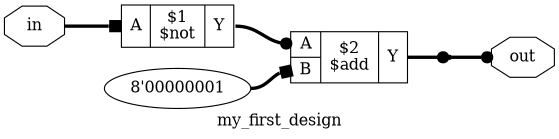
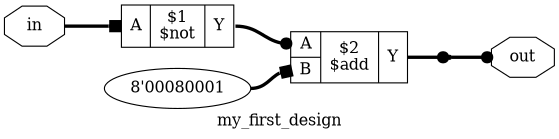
node "8'00000001": label "8'00000001" -> "8'00080001"
